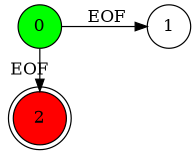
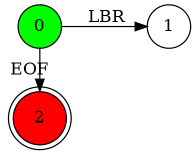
edge "0" -> "1": label "EOF" -> "LBR"
